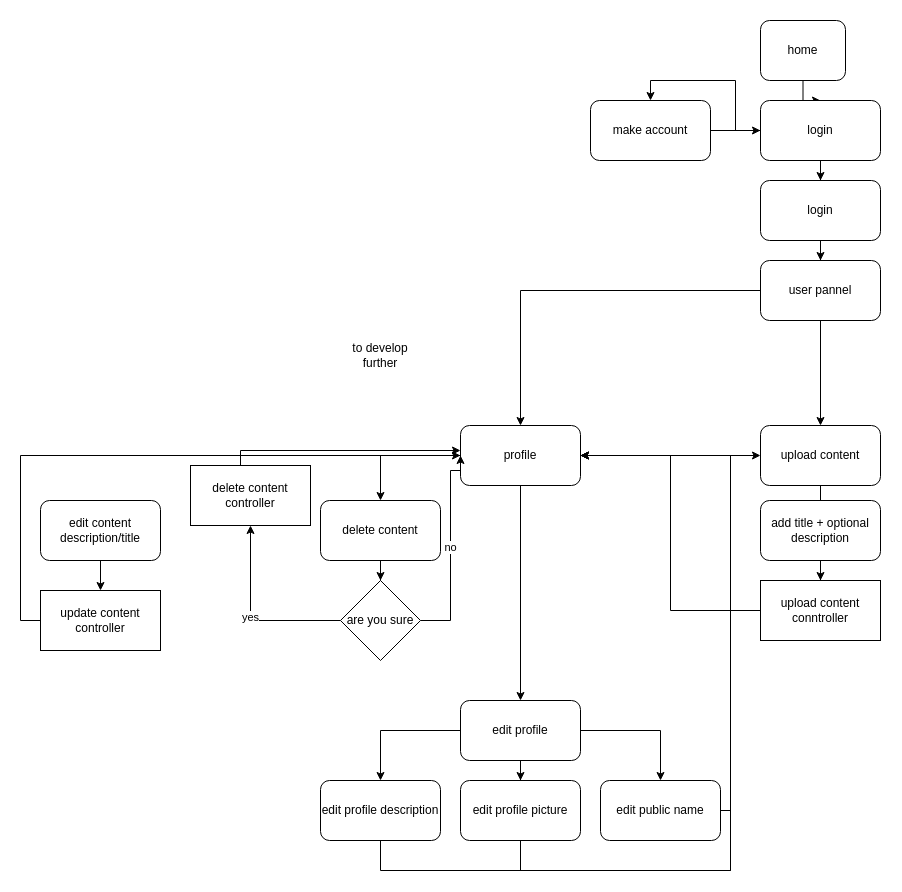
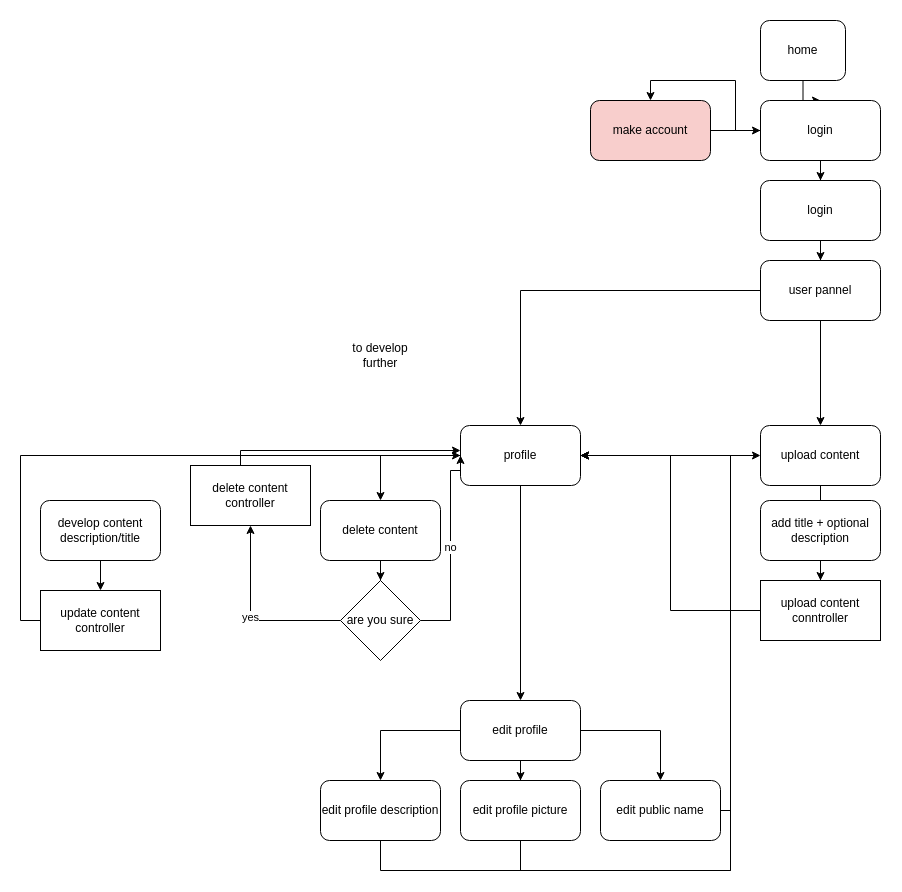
node "make account": fillcolor #ffffff -> #f8cecc
node "edit content description/title": label "edit content description/title" -> "develop content description/title"
